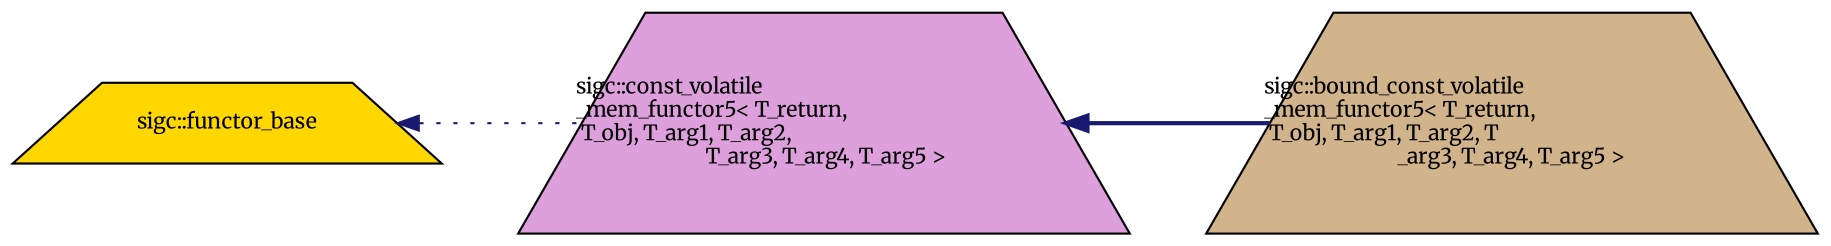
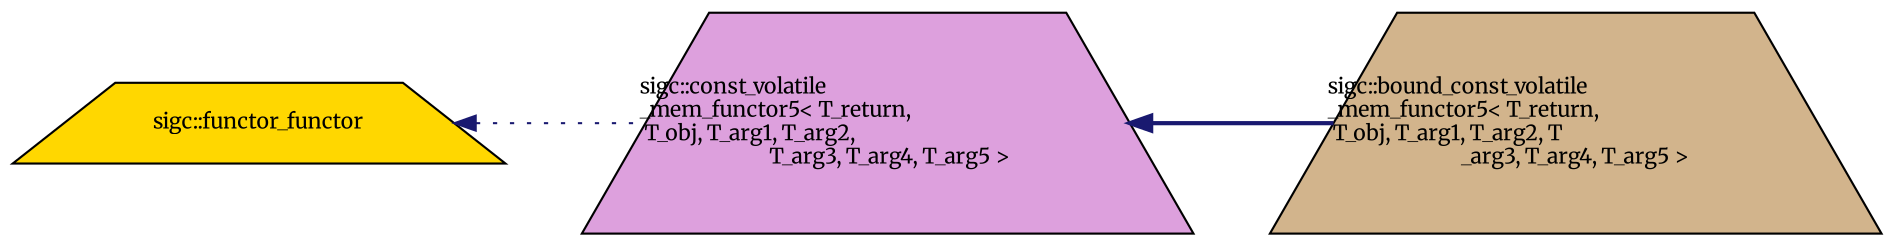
node "sigc::functor_base": label "sigc::functor_base" -> "sigc::functor_functor"
